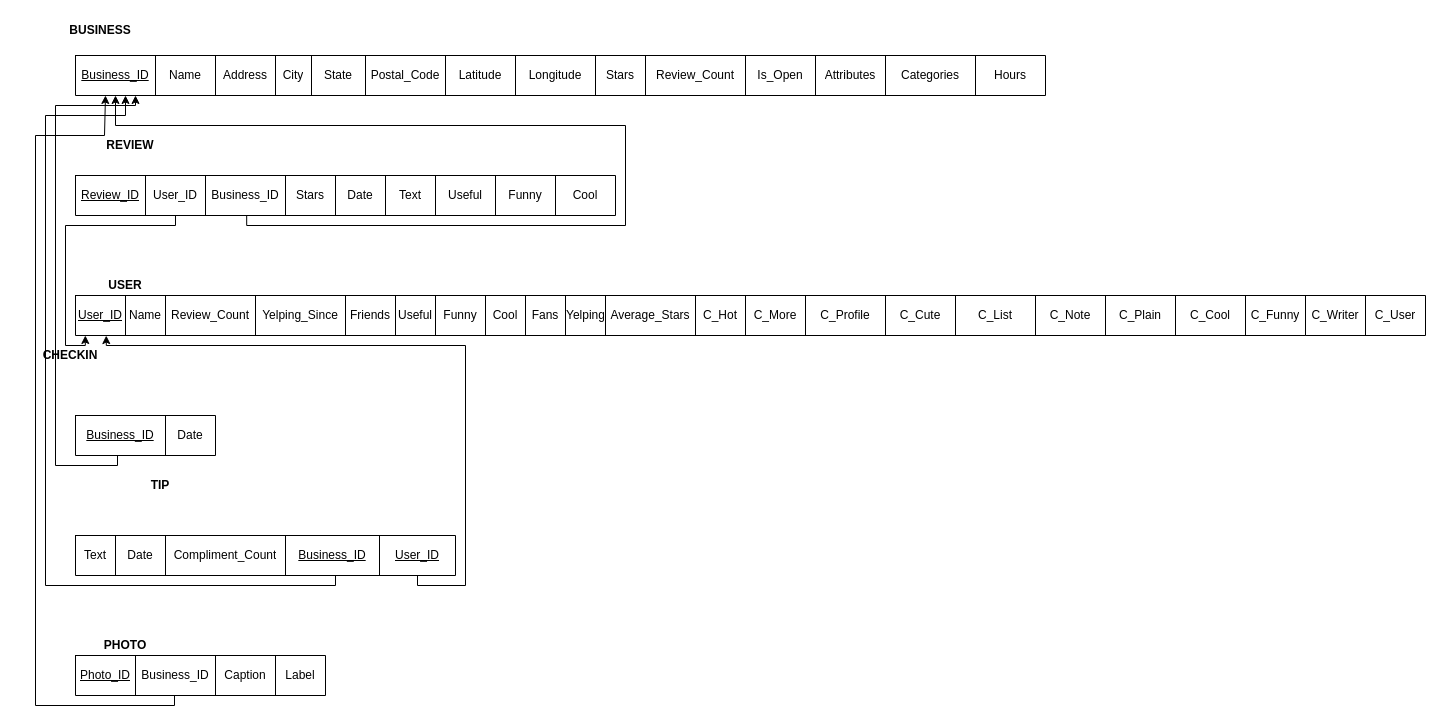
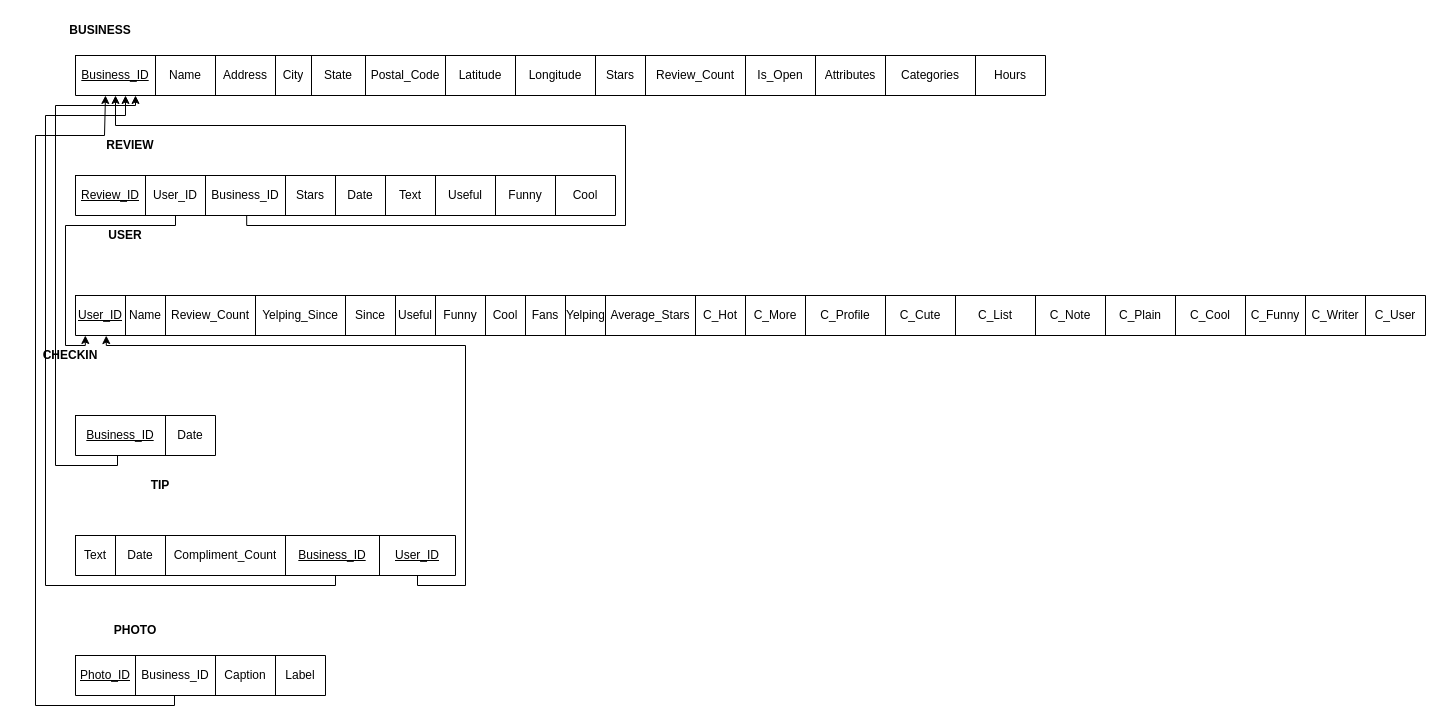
node "USER": moved (126, 286) -> (126, 236)
node "Friends": label "Friends" -> "Since"
node "PHOTO": moved (126, 646) -> (136, 631)
